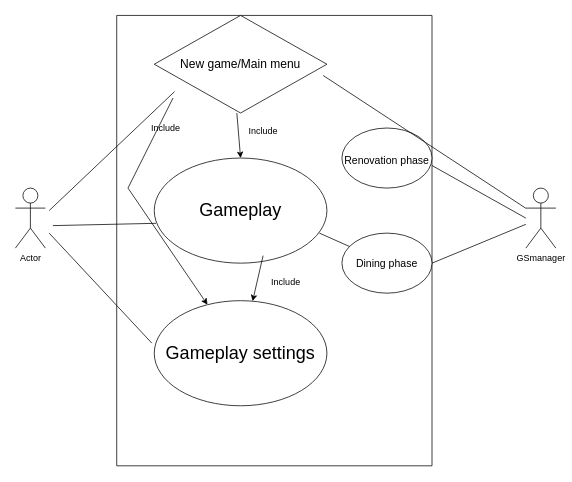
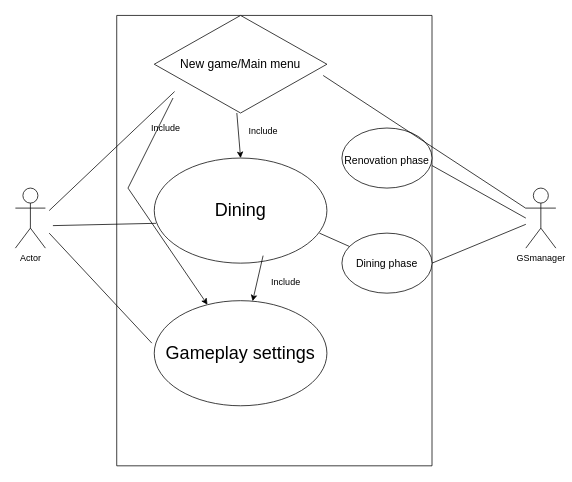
node "Gameplay": label "Gameplay" -> "Dining"
